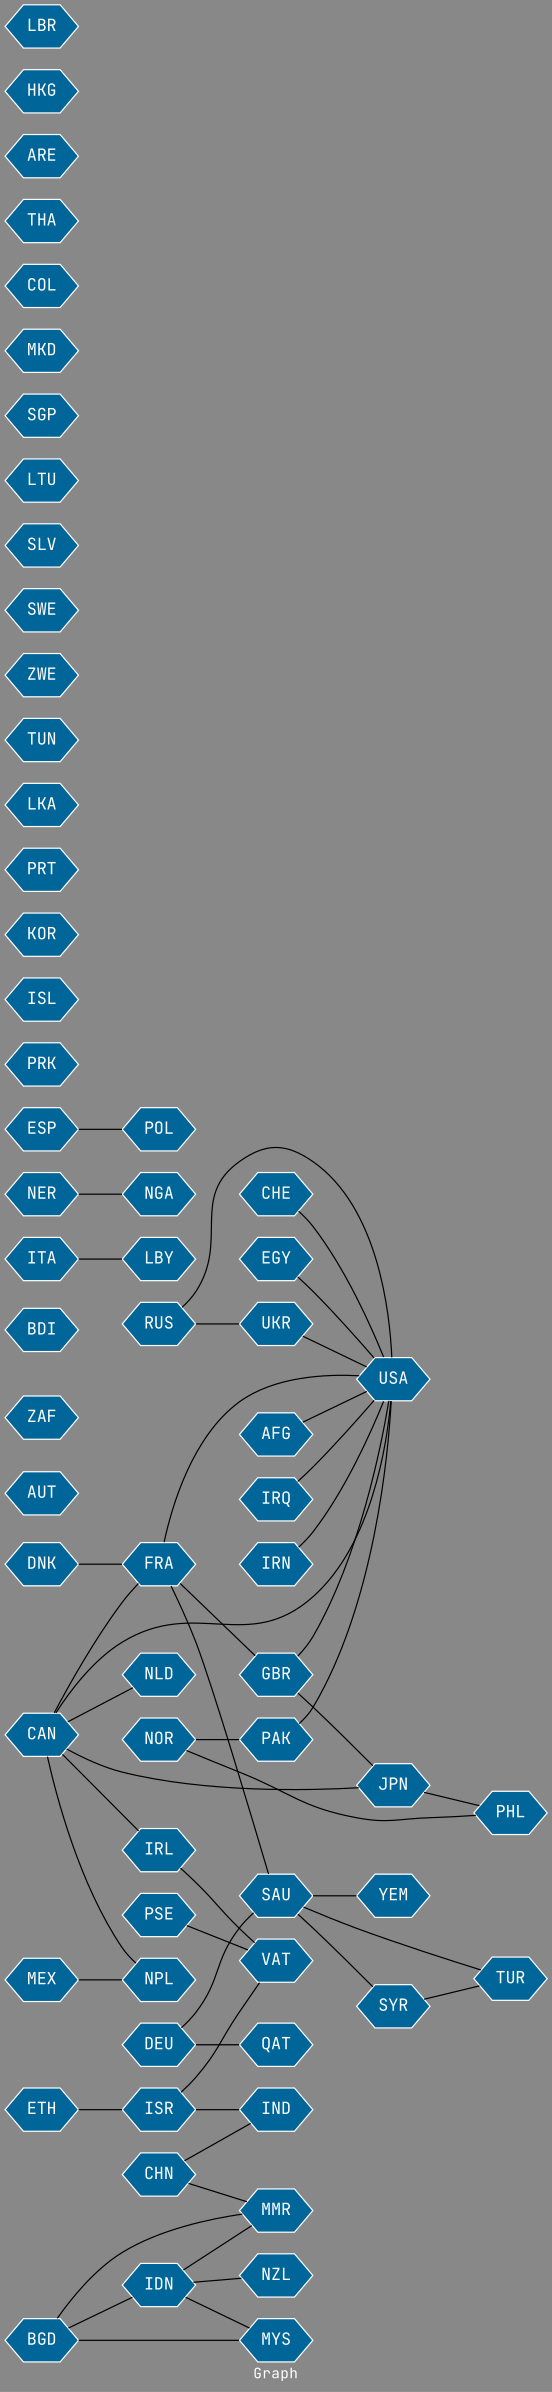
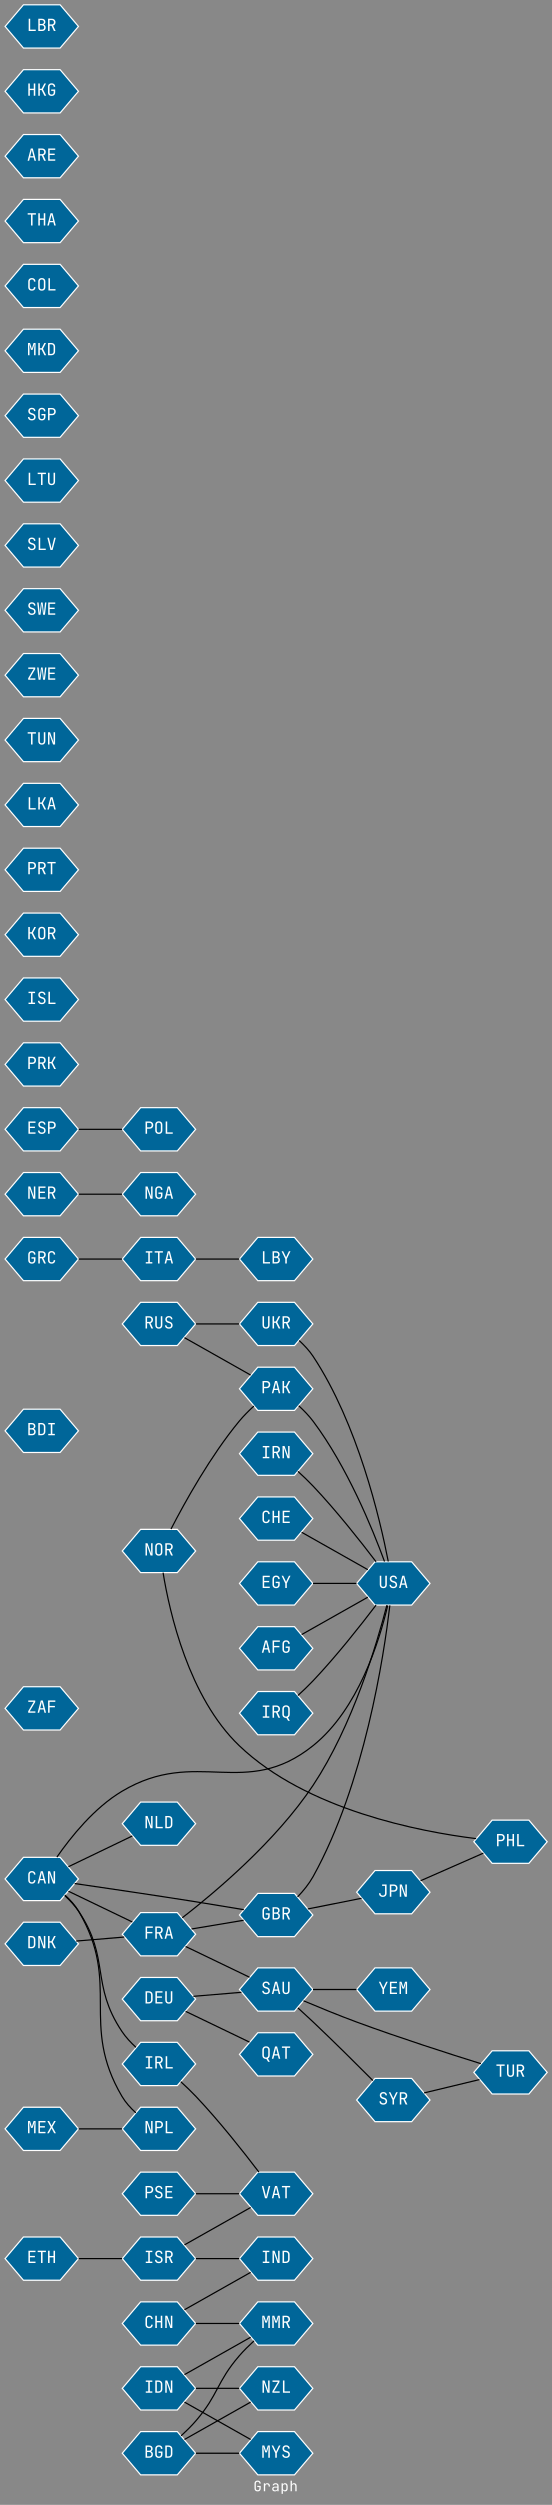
edge "RUS" -- "USA": now "RUS" -- "PAK"
node "GRC": added
node "AUT": removed
edge "CAN" -- "JPN": now "CAN" -- "GBR"
edge "IDN" -- "BGD": now "NZL" -- "BGD"
